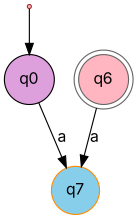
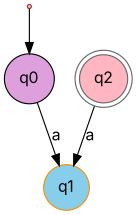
node "q6": label "q6" -> "q2"
node "q7": label "q7" -> "q1"
